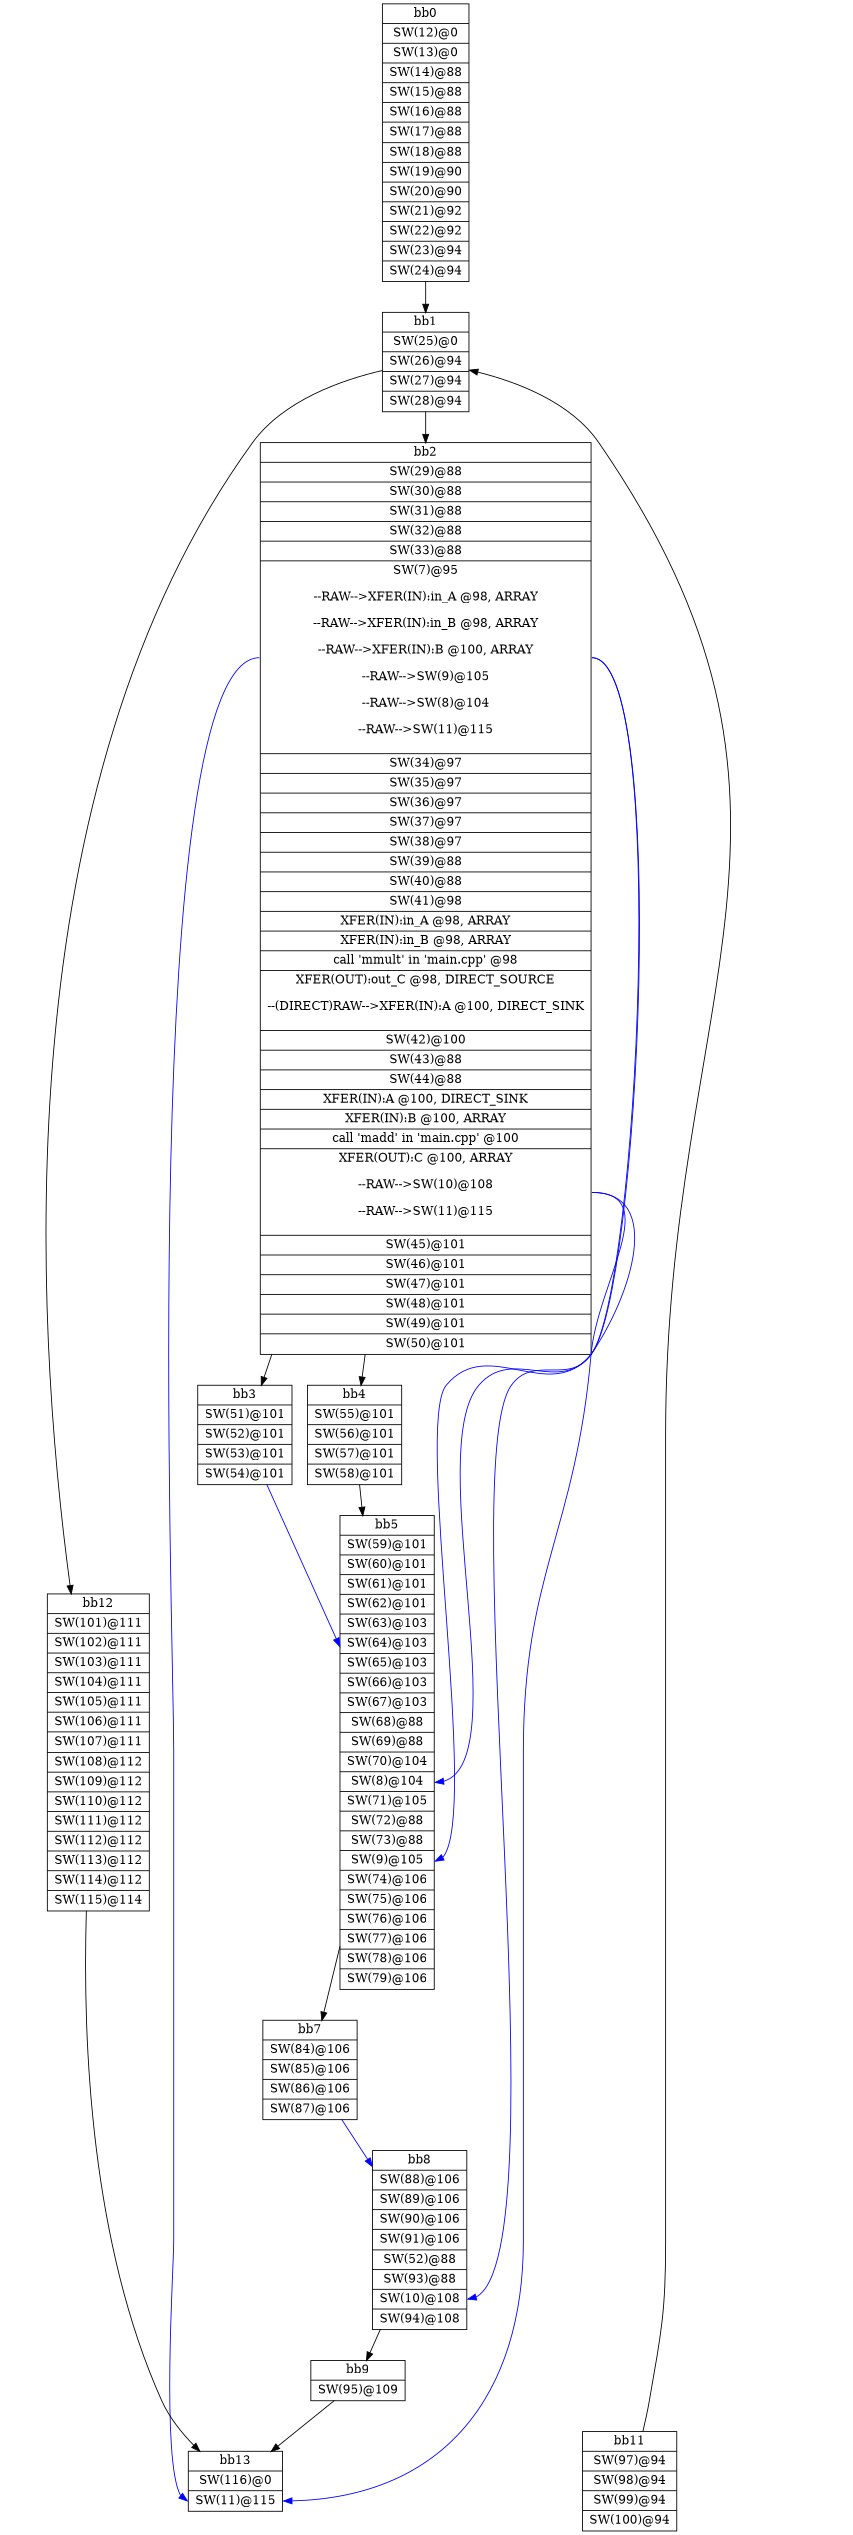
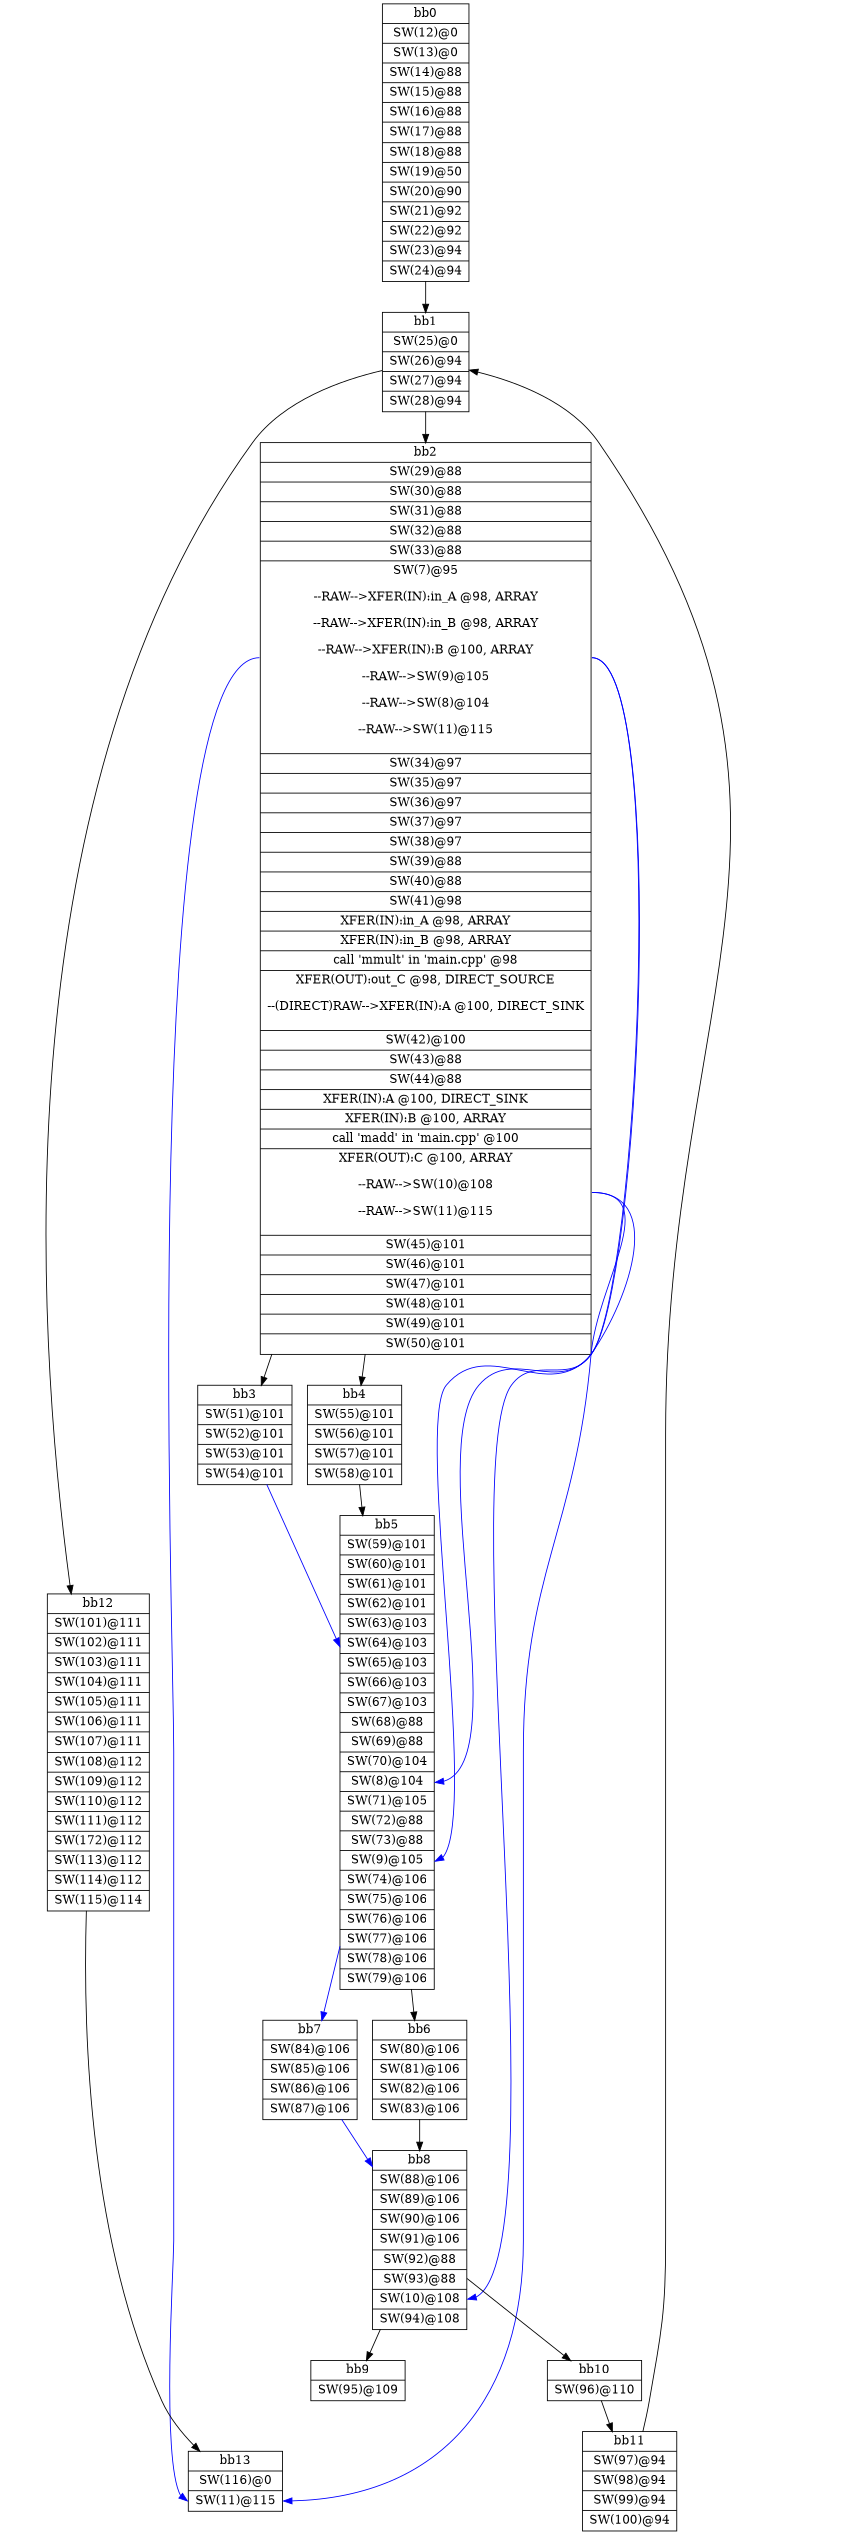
node "bb0": text "SW(19)@90" -> "SW(19)@50"
node "bb12": text "SW(112)@112" -> "SW(172)@112"
edge "bb5" -> "bb7": color black -> blue
node "bb6": added
node "bb8": text "SW(52)@88" -> "SW(92)@88"
node "bb10": added
edge "bb9" -> "bb13": removed
